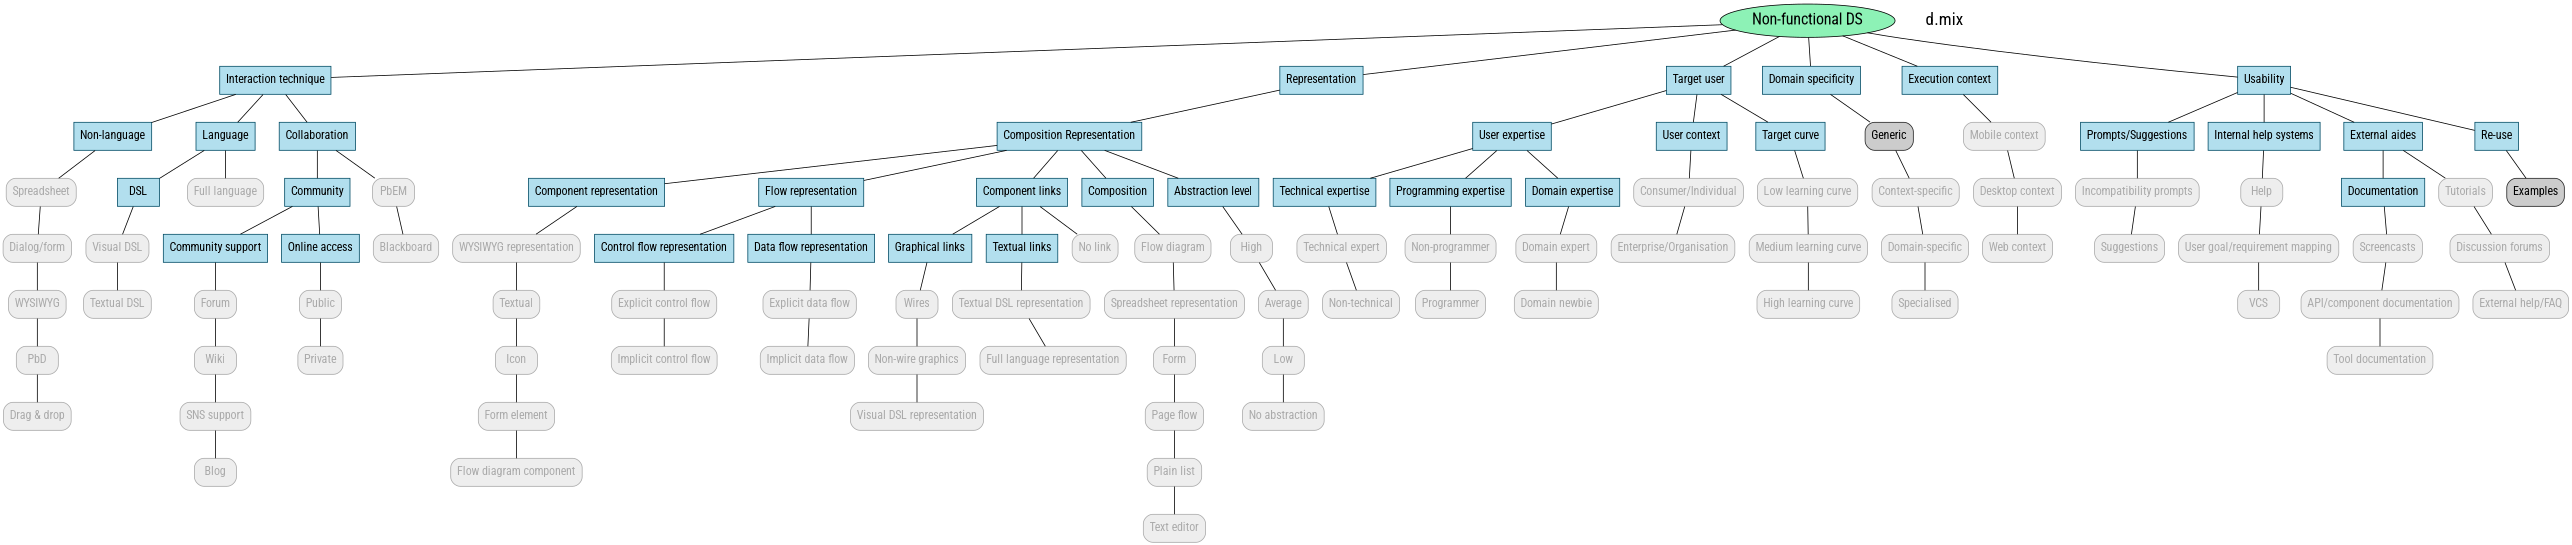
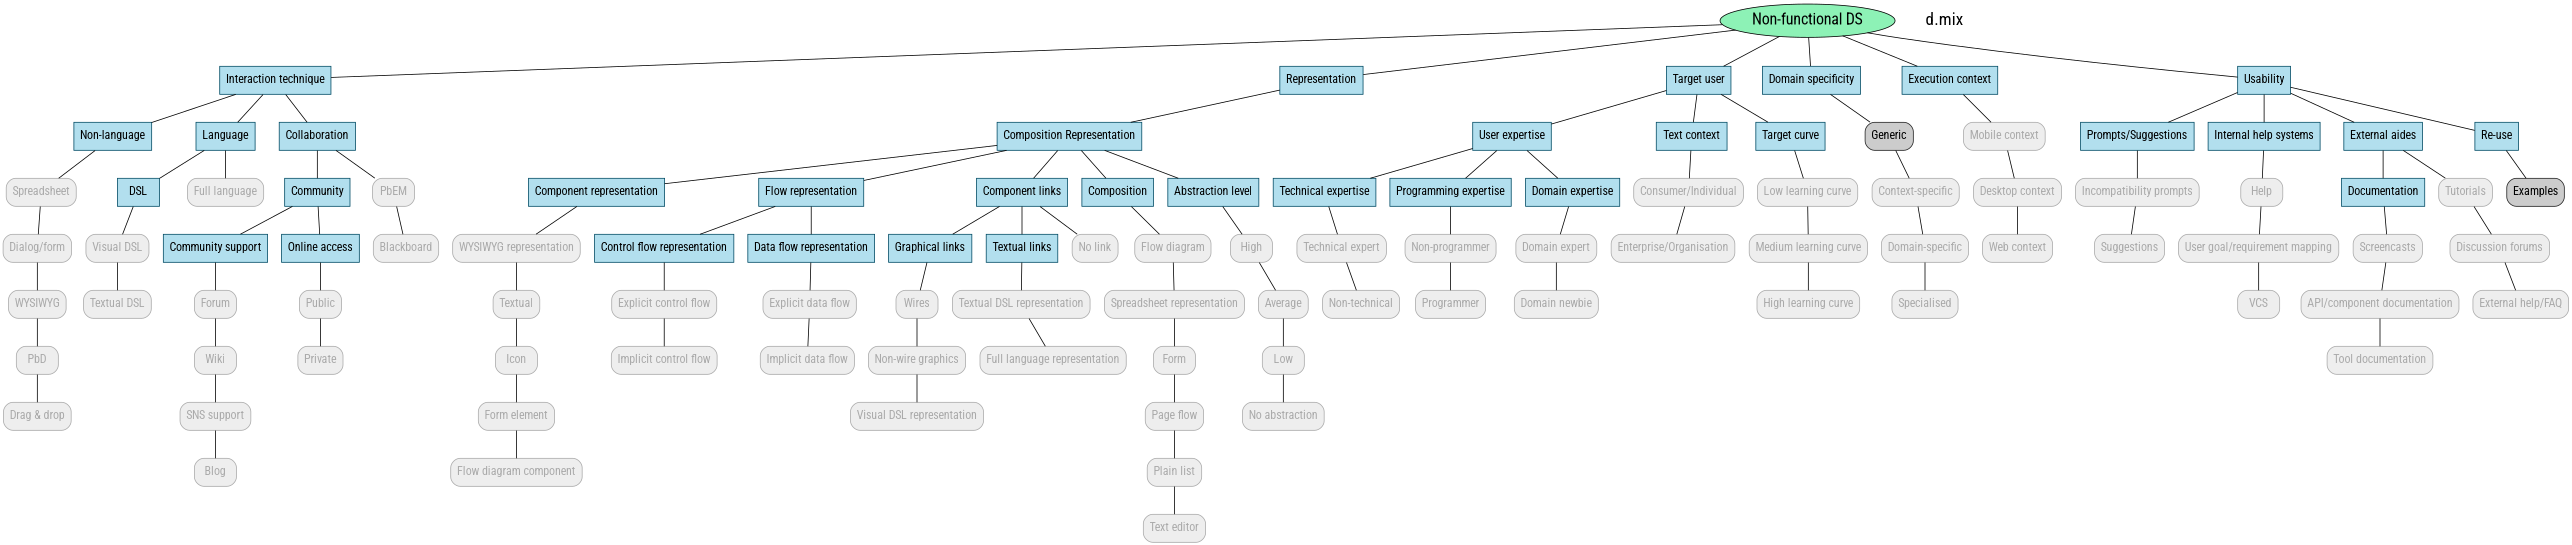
node "User context": label "User context" -> "Text context"
